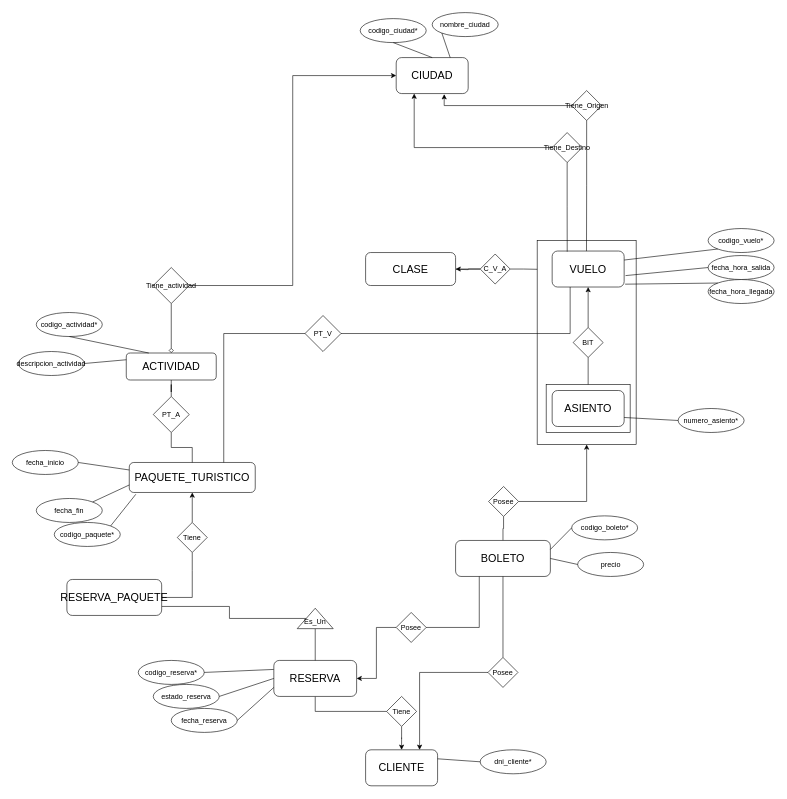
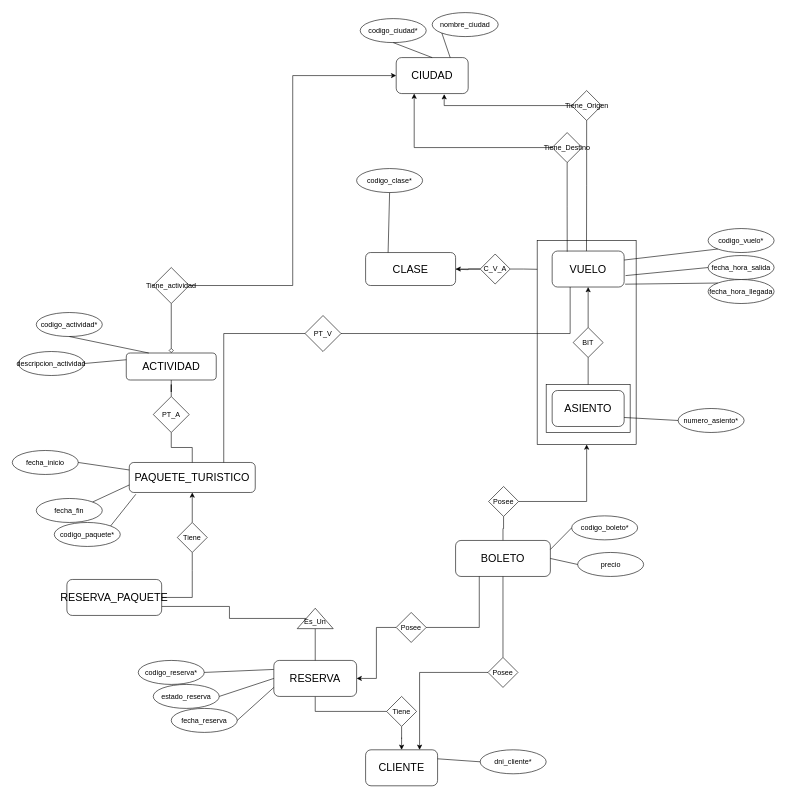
node "codigo_clase*": added
edge "codigo_clase*" -- "CLASE": added
